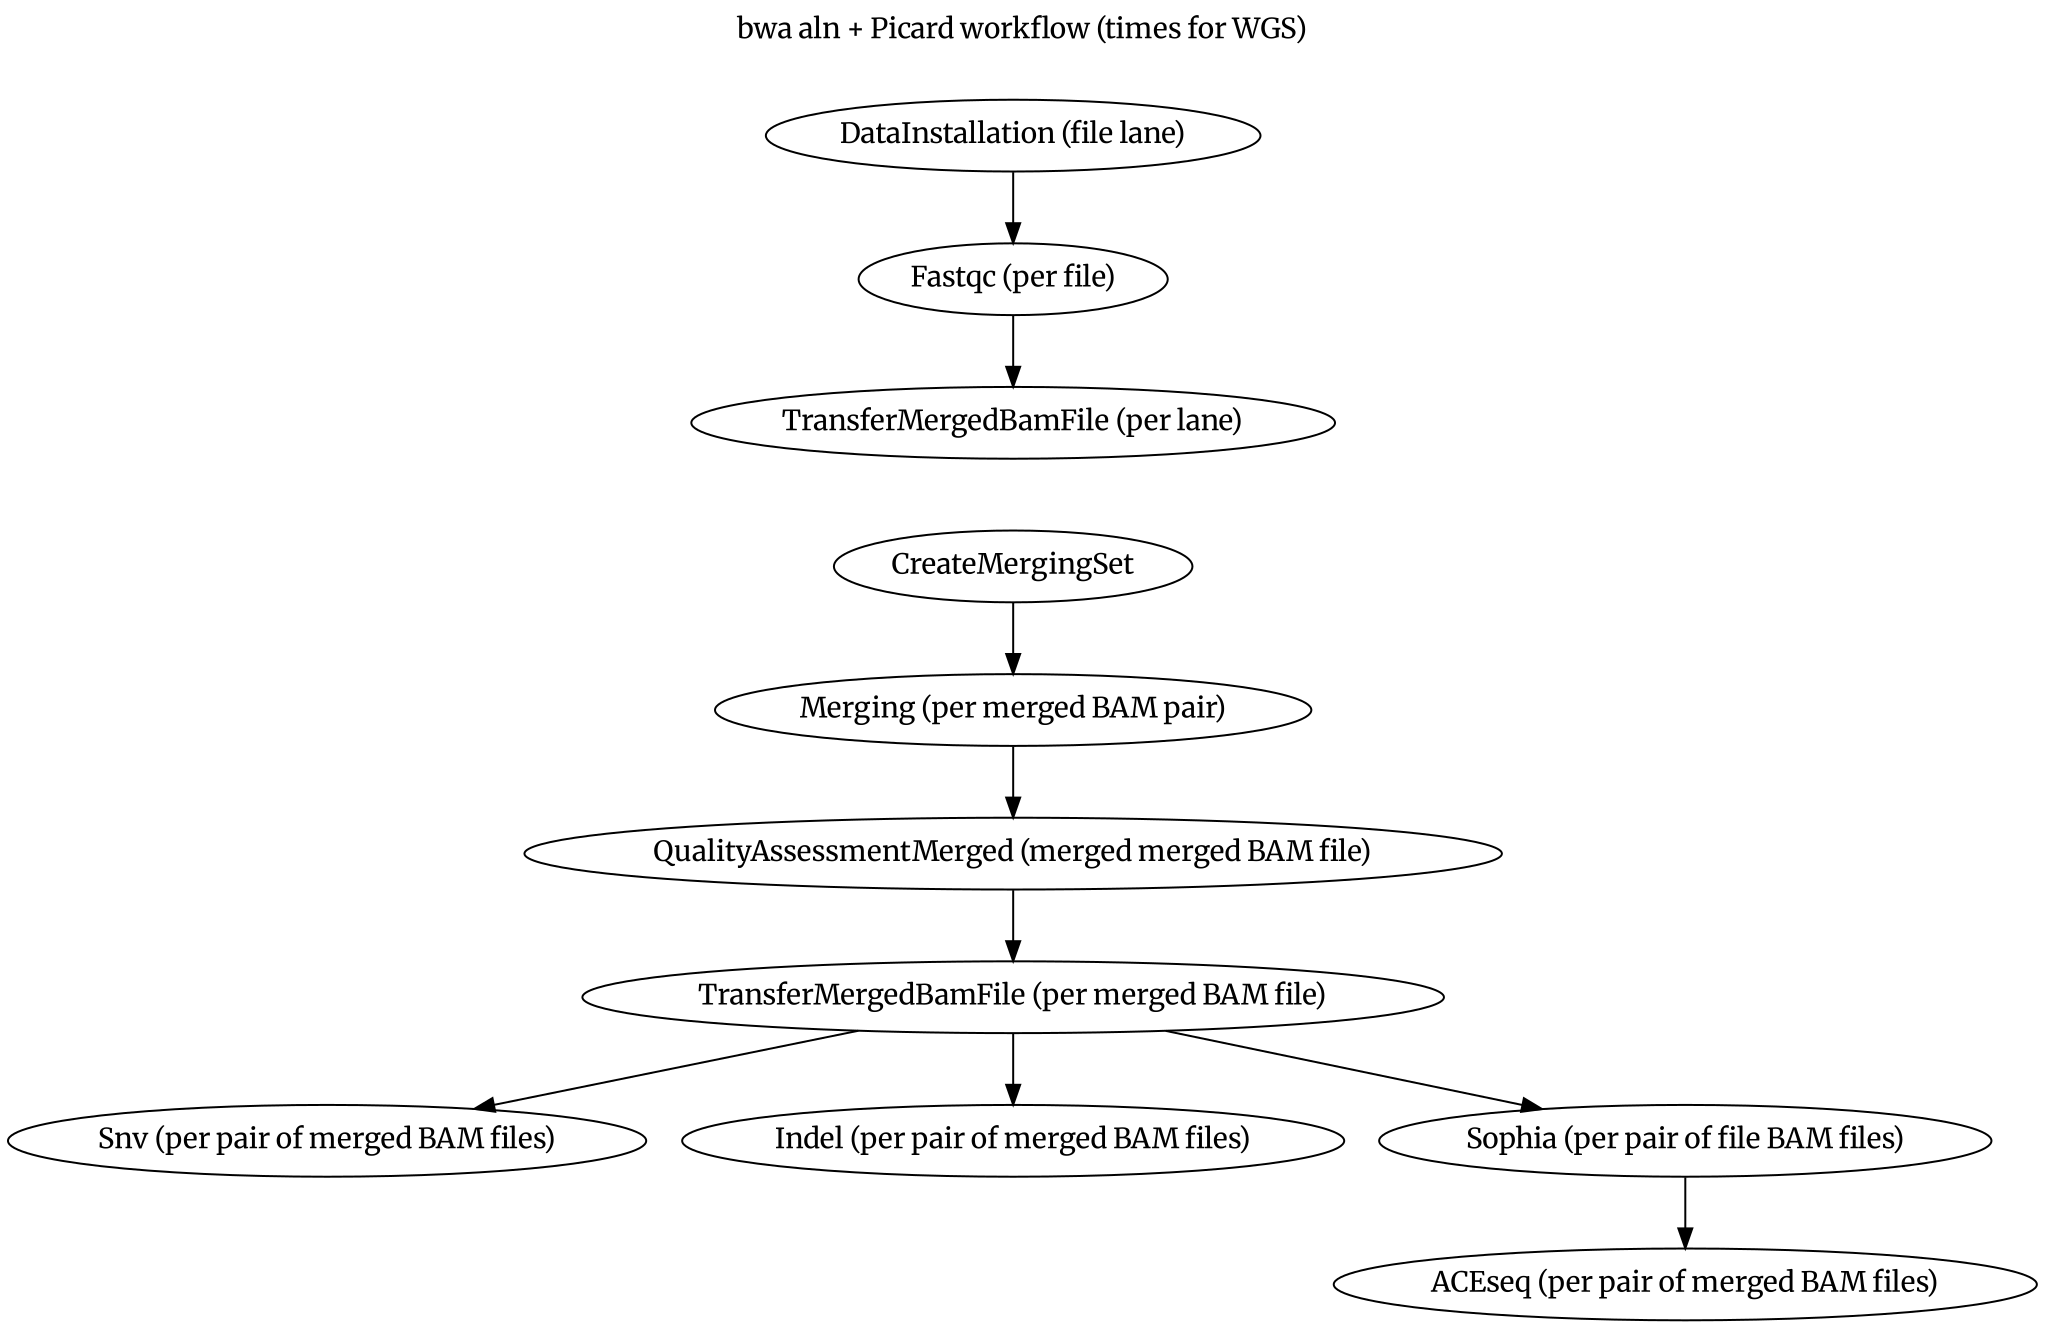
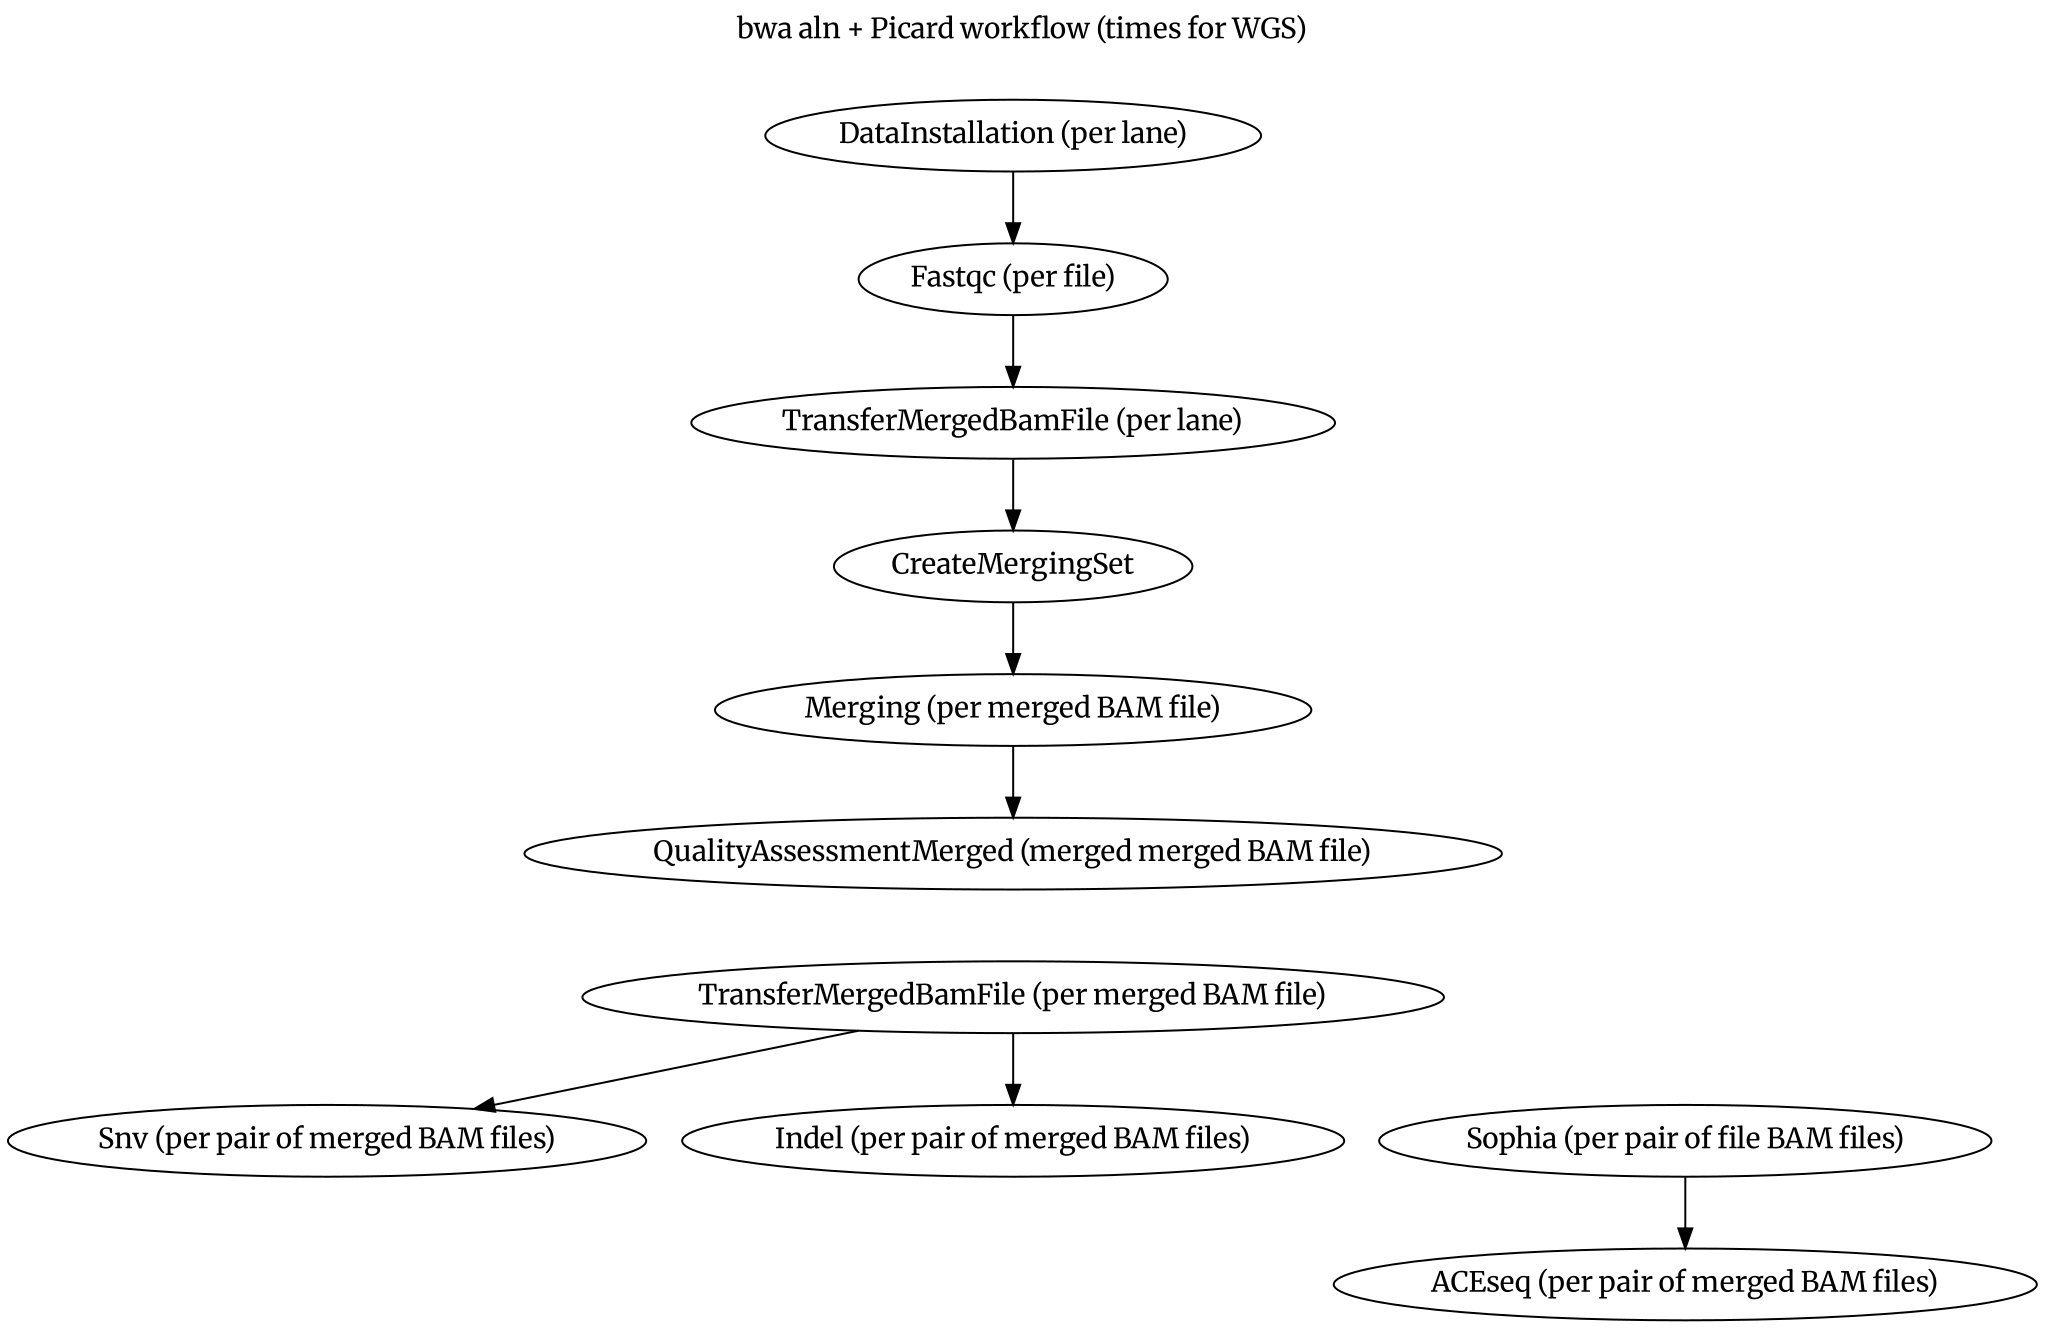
node "DataInstallation (file lane)": label "DataInstallation (file lane)" -> "DataInstallation (per lane)"
edge "TransferMergedBamFile (per lane)" -> "CreateMergingSet": added
node "Merging (per merged BAM pair)": label "Merging (per merged BAM pair)" -> "Merging (per merged BAM file)"
edge "QualityAssessmentMerged (merged merged BAM file)" -> "TransferMergedBamFile (per merged BAM file)": removed
edge "TransferMergedBamFile (per merged BAM file)" -> "Sophia (per pair of file BAM files)": removed
